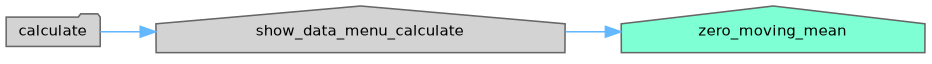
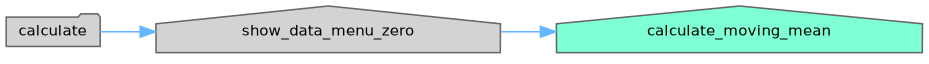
node "show_data_menu_calculate": label "show_data_menu_calculate" -> "show_data_menu_zero"
node "zero_moving_mean": label "zero_moving_mean" -> "calculate_moving_mean"
